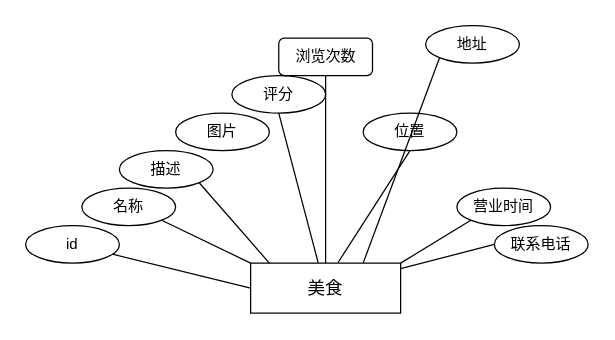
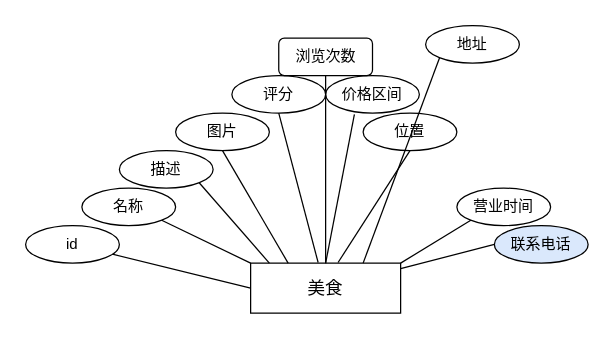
node "价格区间": added
edge "价格区间" -- "美食": added
edge "图片" -- "美食": added
node "联系电话": fillcolor #ffffff -> #dae8fc
